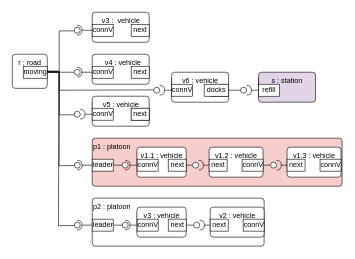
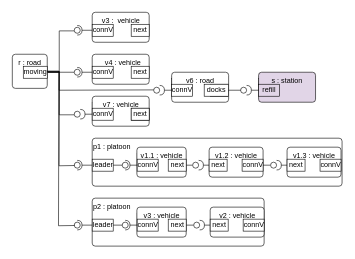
node "v6 : vehicle": label "v6 : vehicle" -> "v6 : road"
node "refill": fillcolor #ffffff -> #e1d5e7
node "v5 : vehicle": label "v5 : vehicle" -> "v7 : vehicle"
node "p1 : platoon": fillcolor #f8cecc -> #ffffff
